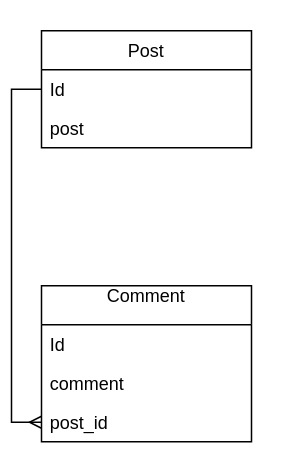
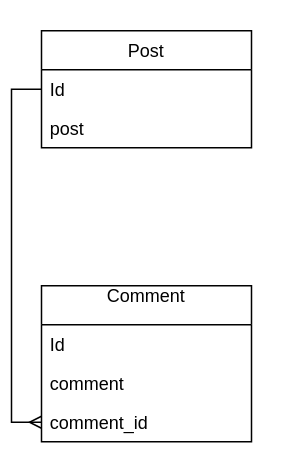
node "post_id": label "post_id" -> "comment_id"
